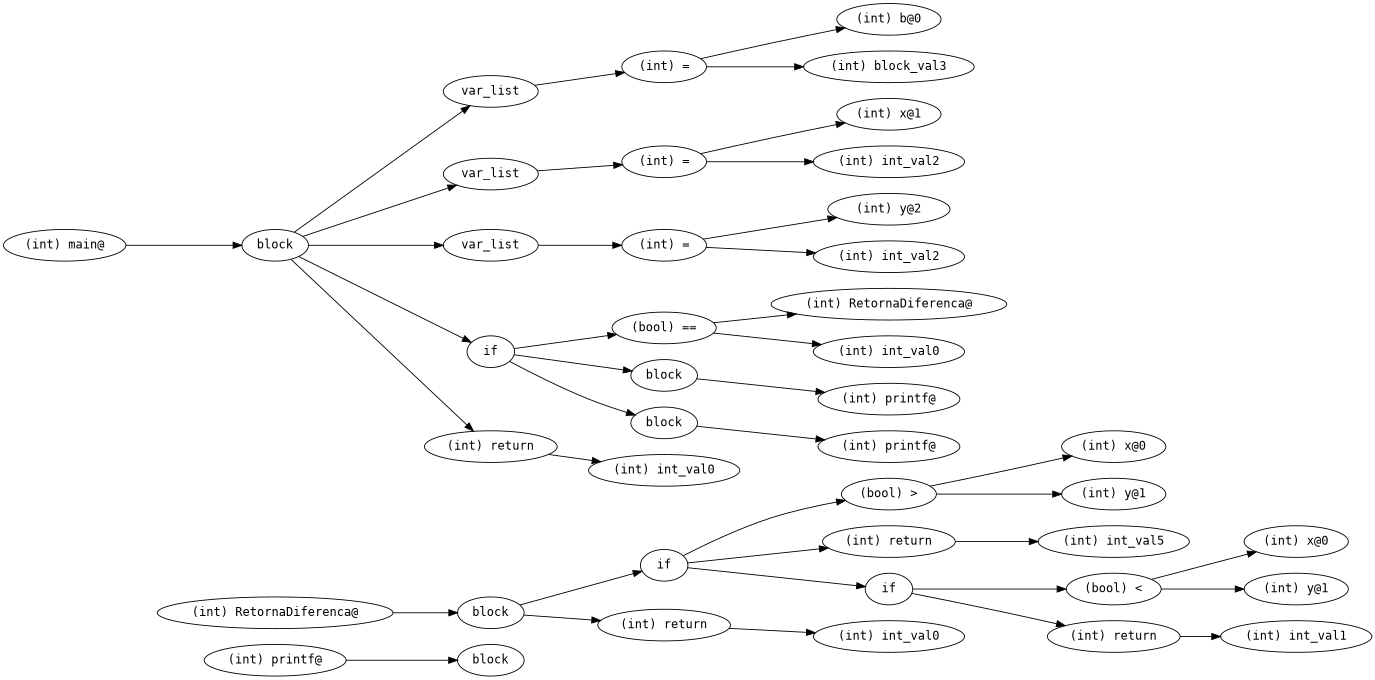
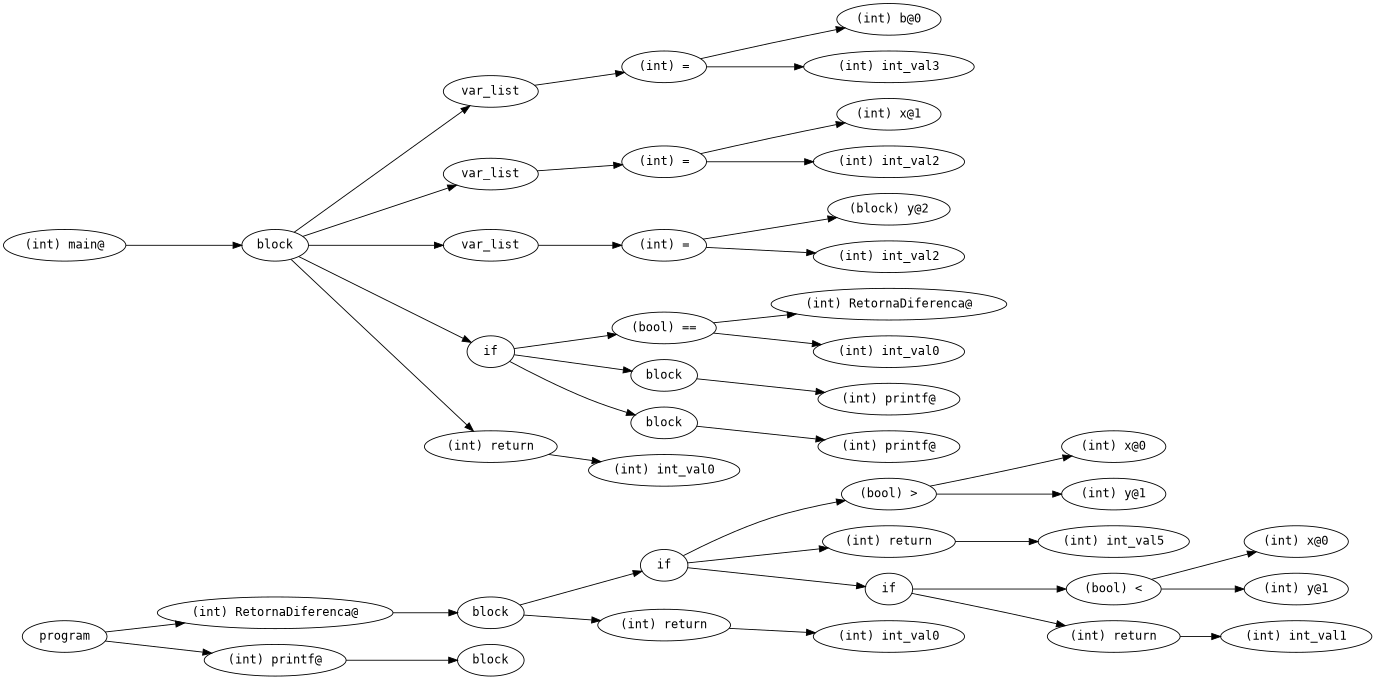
node "(int) block_val3": label "(int) block_val3" -> "(int) int_val3"
node "(int) y@2": label "(int) y@2" -> "(block) y@2"
node "program": added
